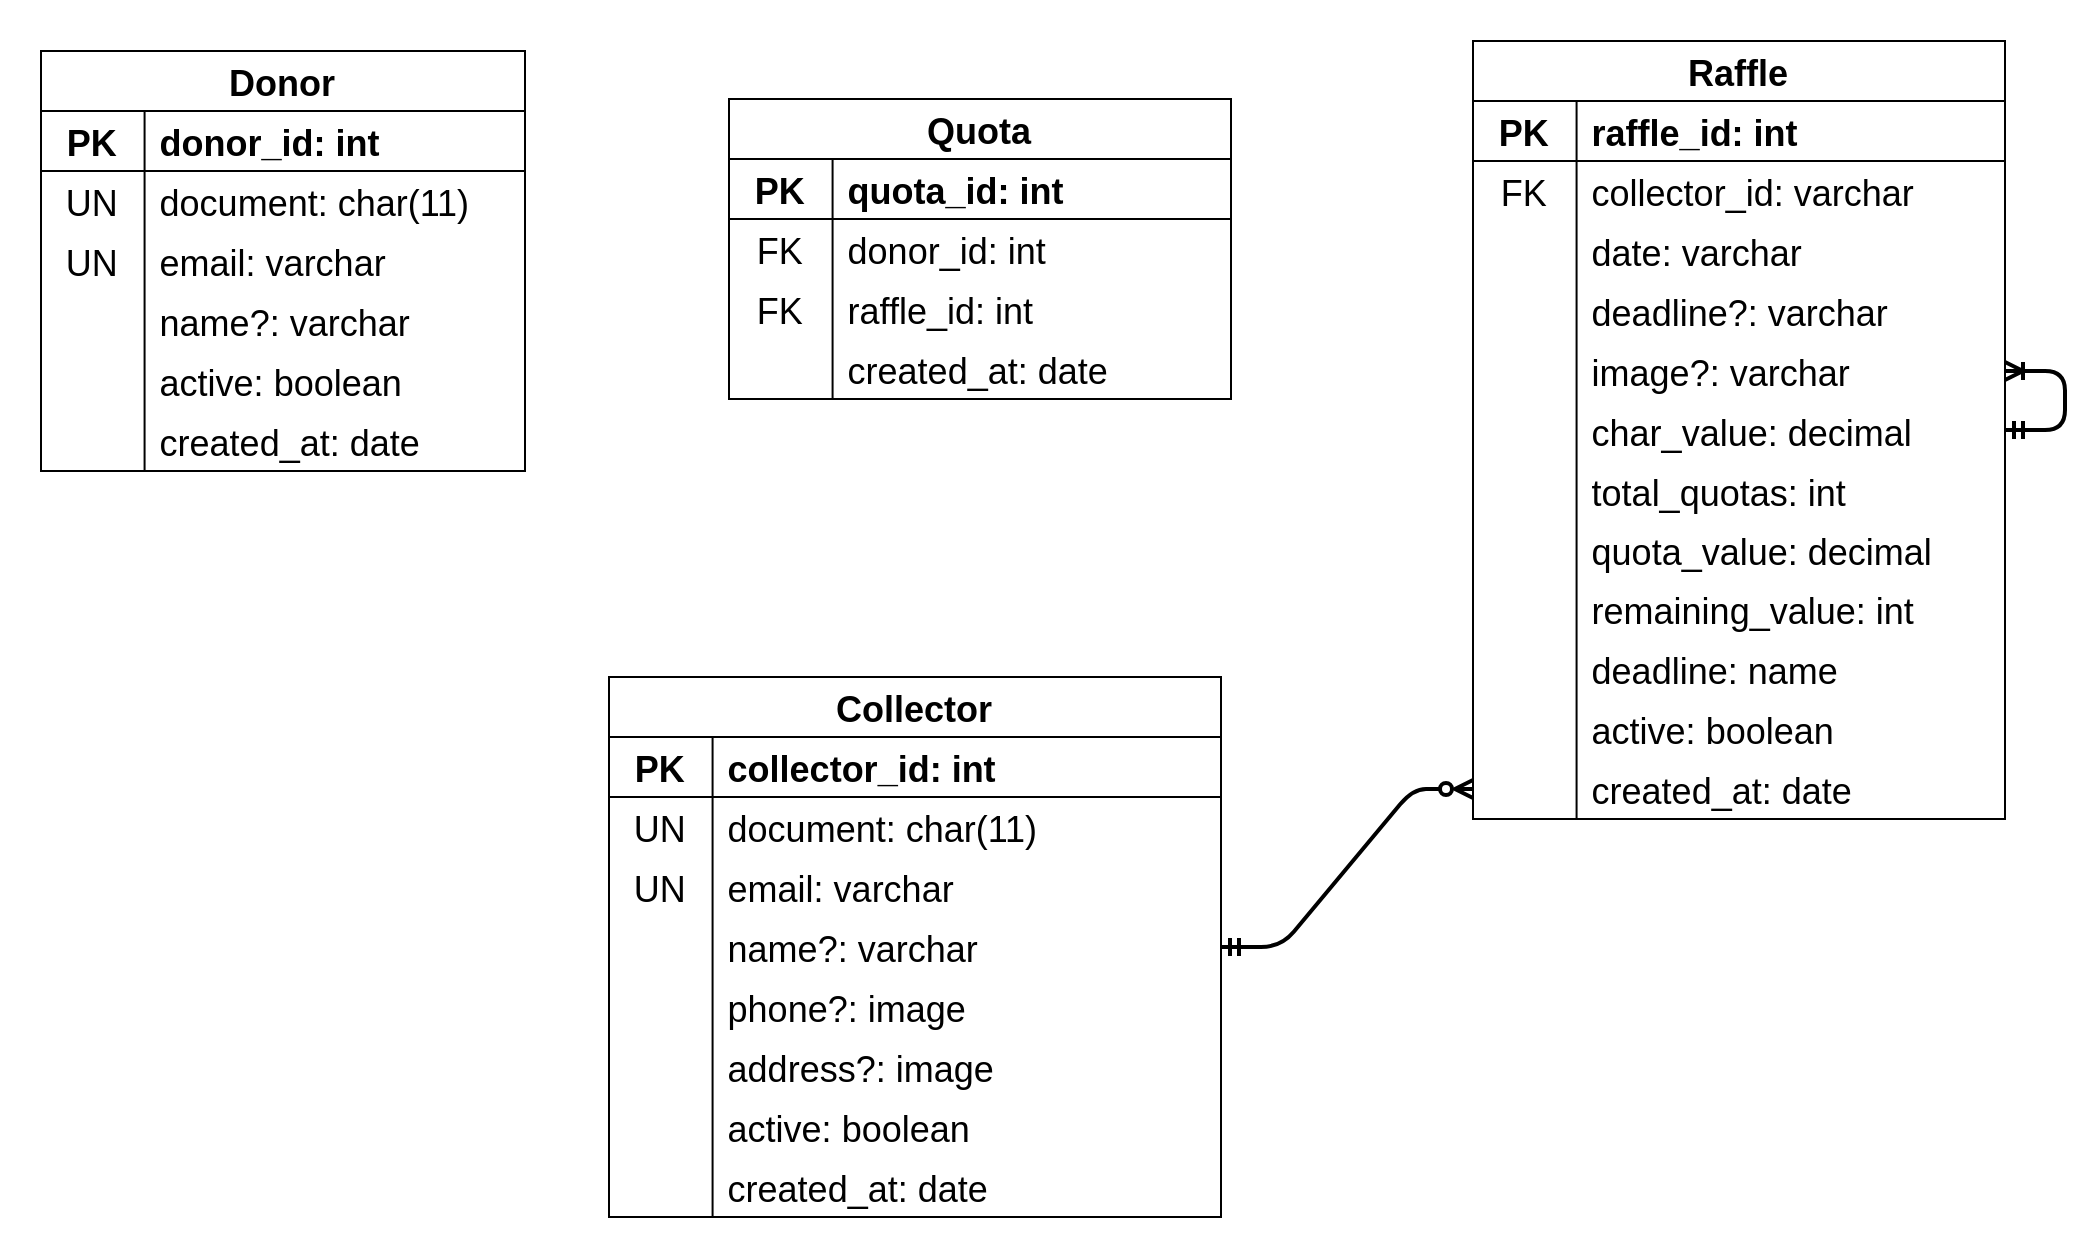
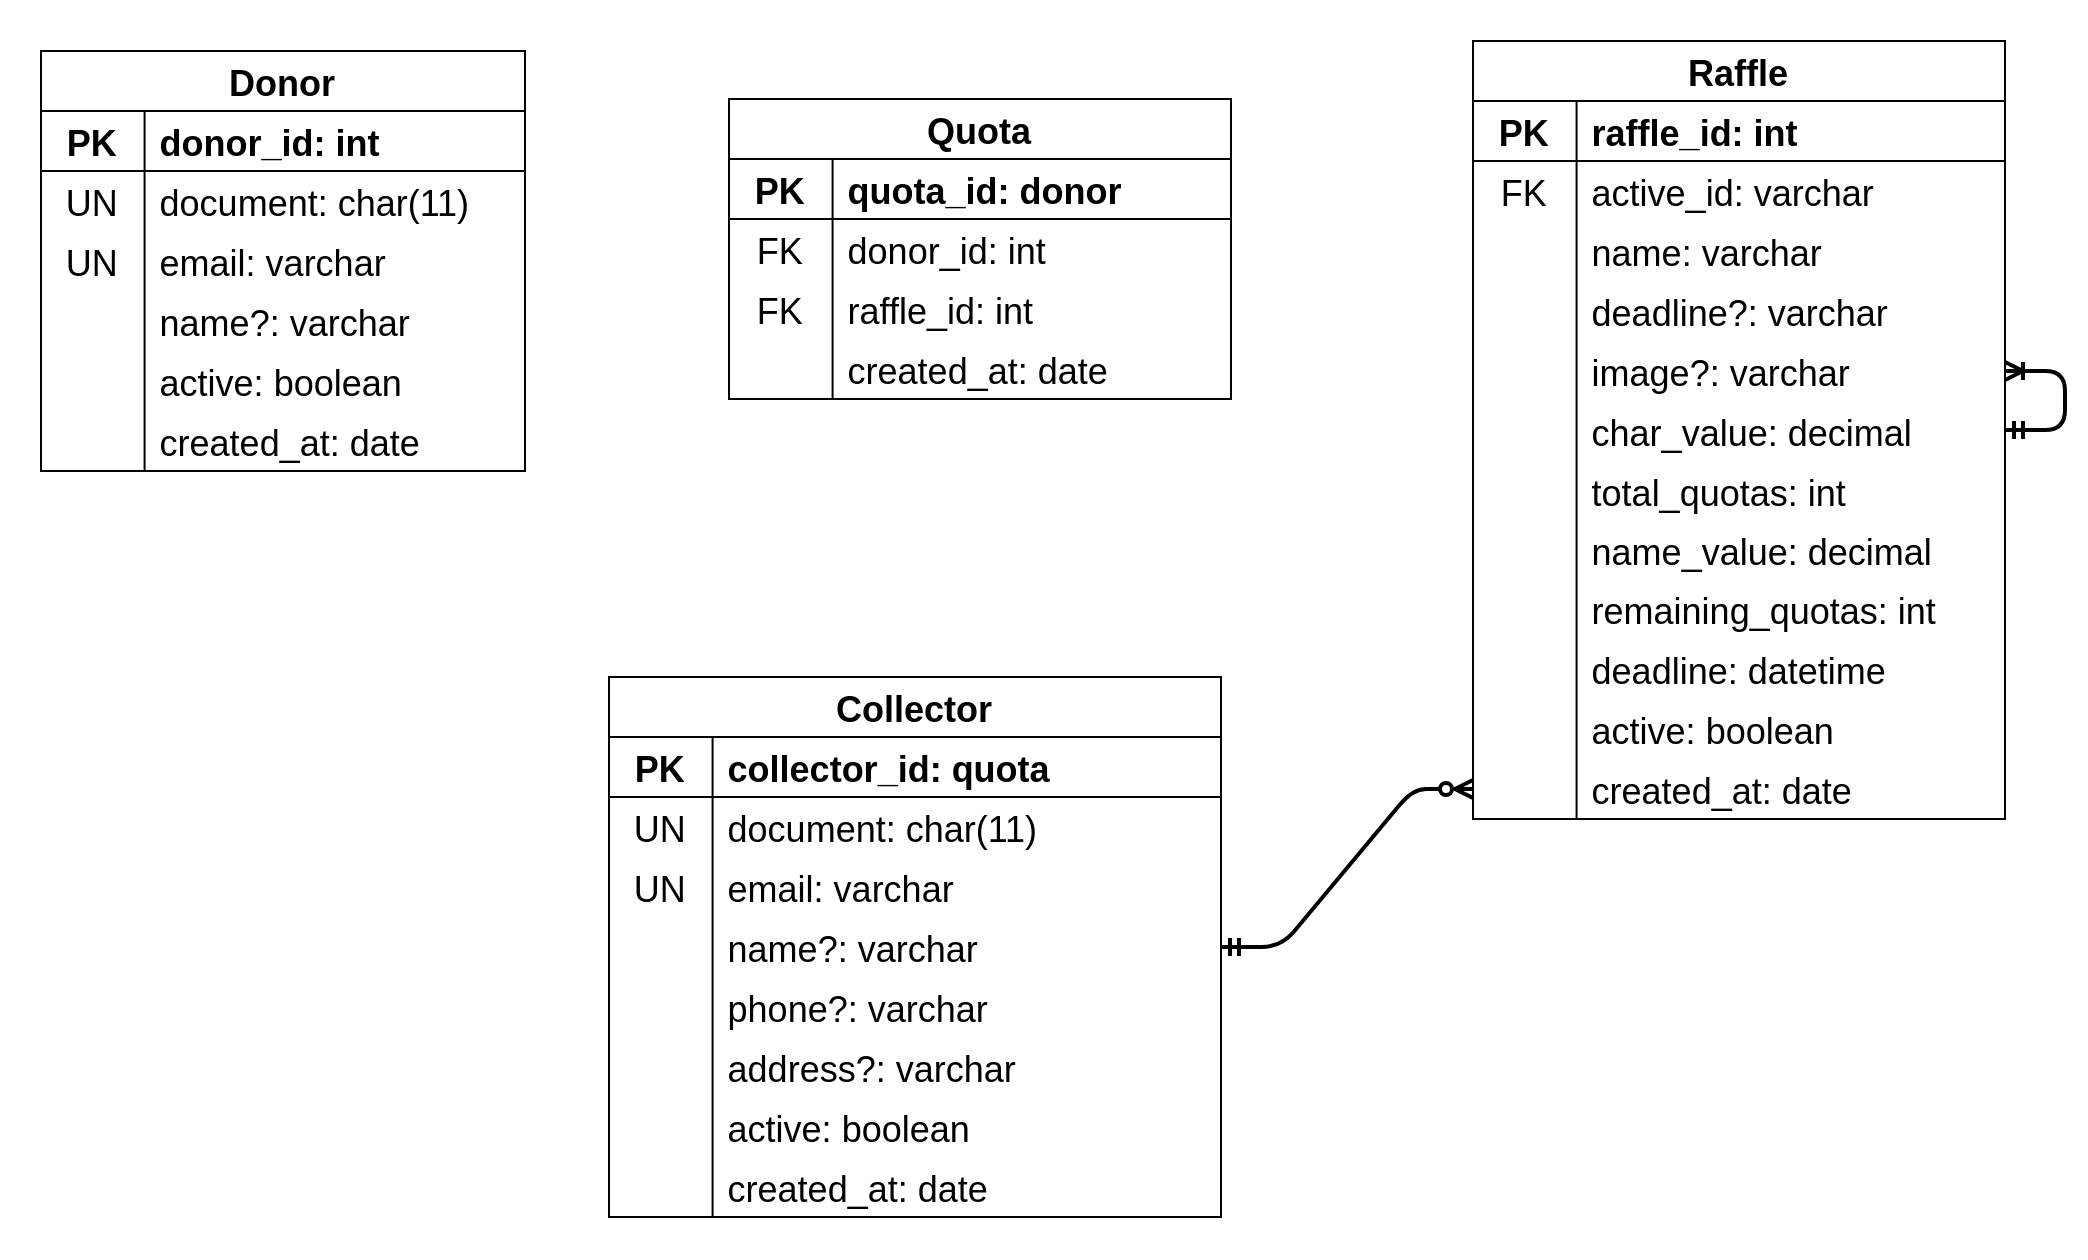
node "quota_id: int": label "quota_id: int" -> "quota_id: donor"
node "collector_id: varchar": label "collector_id: varchar" -> "active_id: varchar"
node "date: varchar": label "date: varchar" -> "name: varchar"
node "quota_value: decimal": label "quota_value: decimal" -> "name_value: decimal"
node "remaining_value: int": label "remaining_value: int" -> "remaining_quotas: int"
node "deadline: name": label "deadline: name" -> "deadline: datetime"
node "collector_id: int": label "collector_id: int" -> "collector_id: quota"
node "phone?: image": label "phone?: image" -> "phone?: varchar"
node "address?: image": label "address?: image" -> "address?: varchar"
